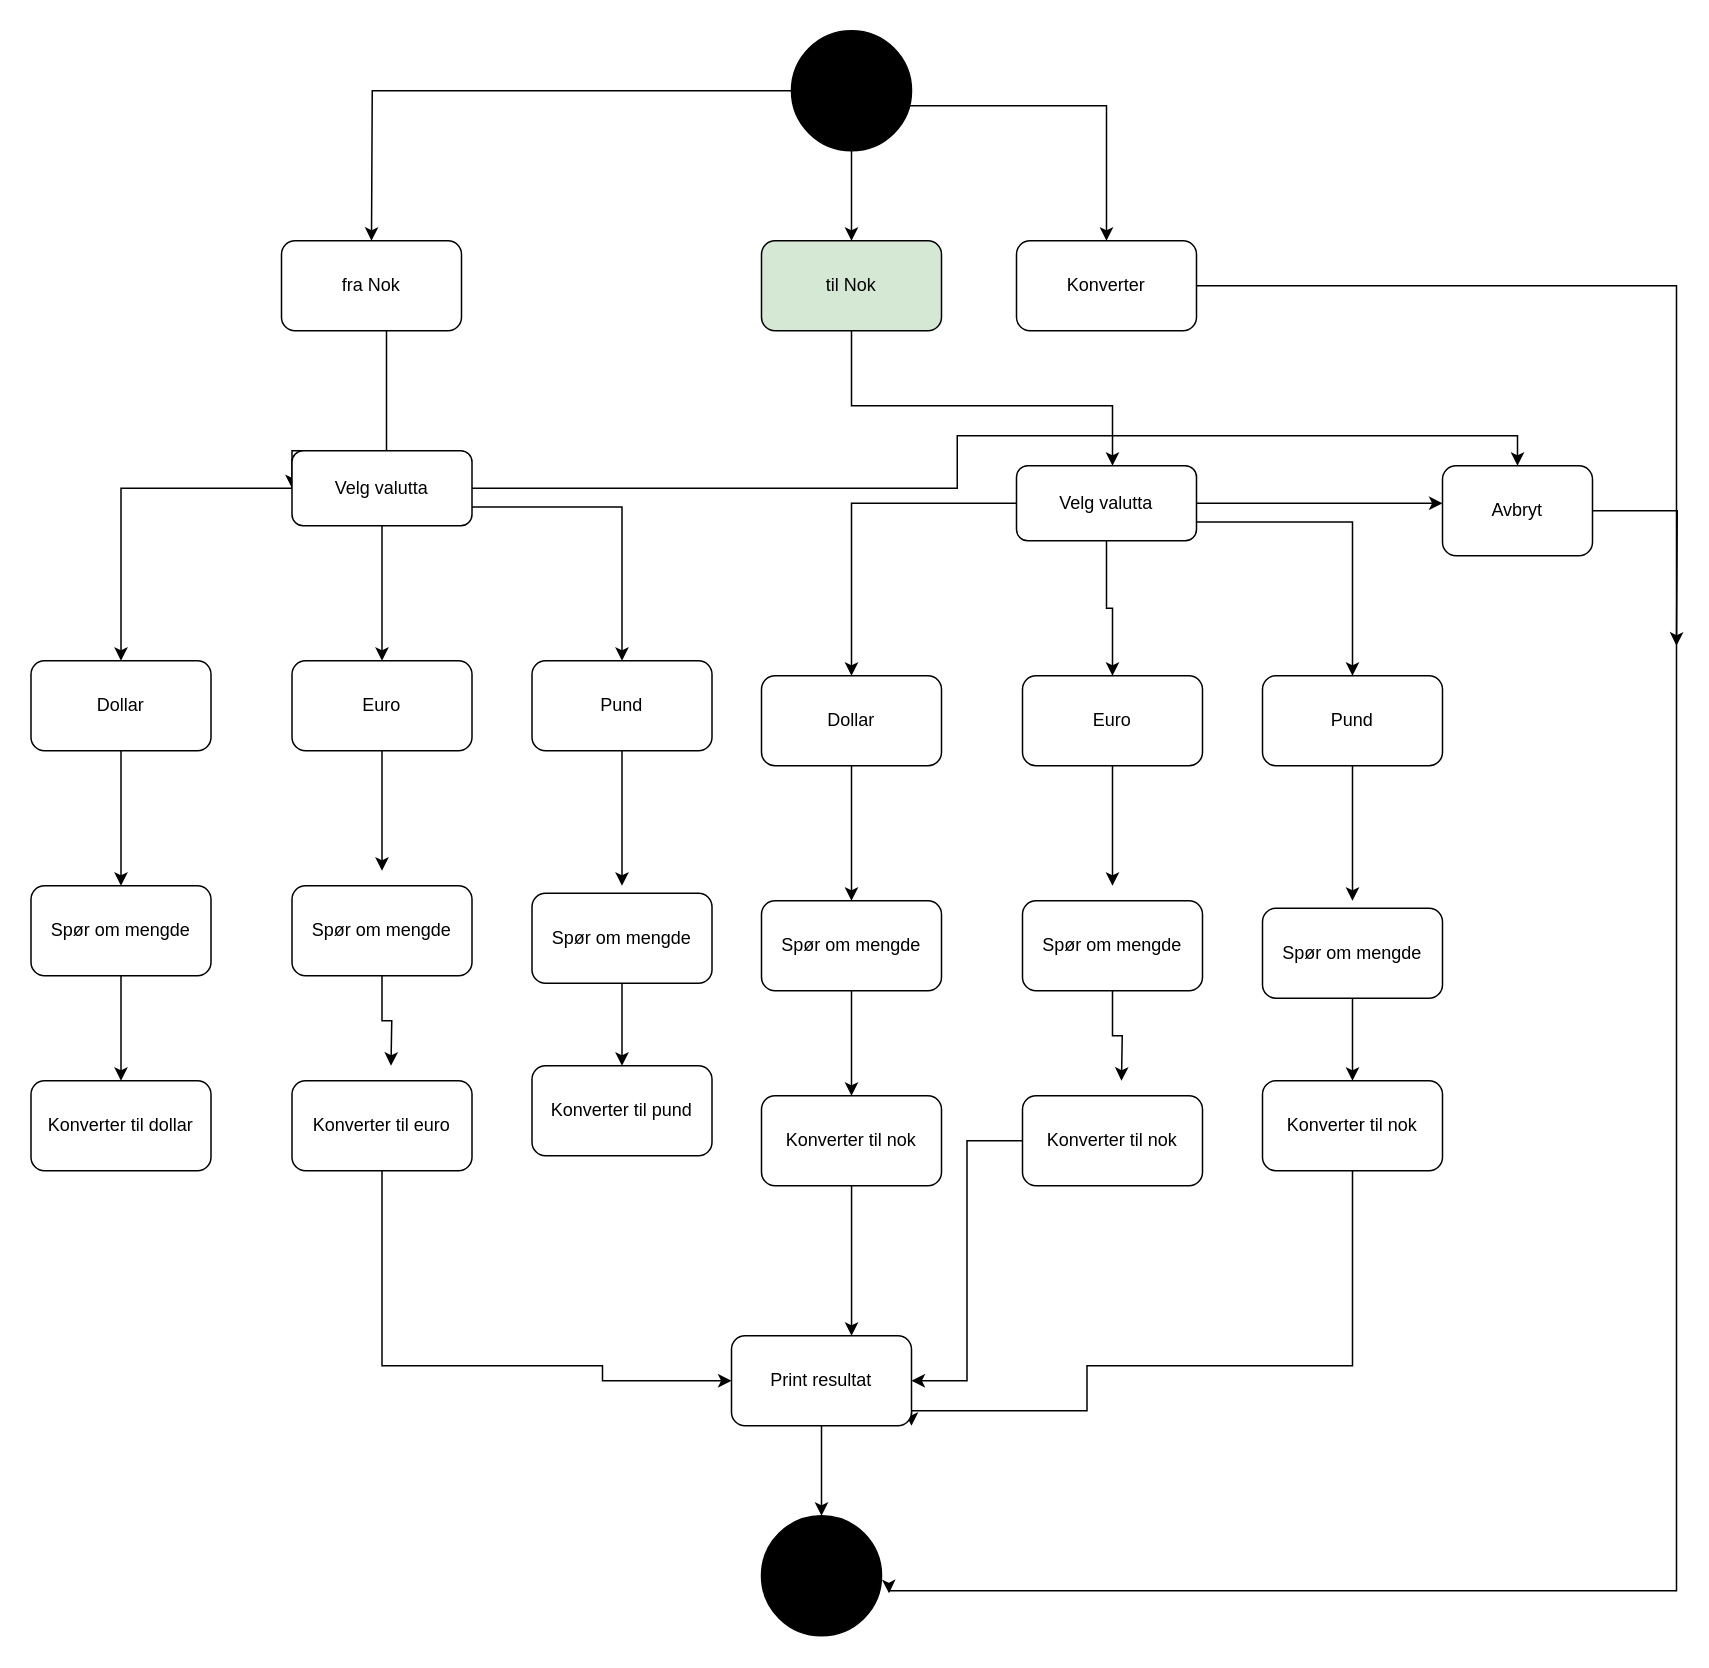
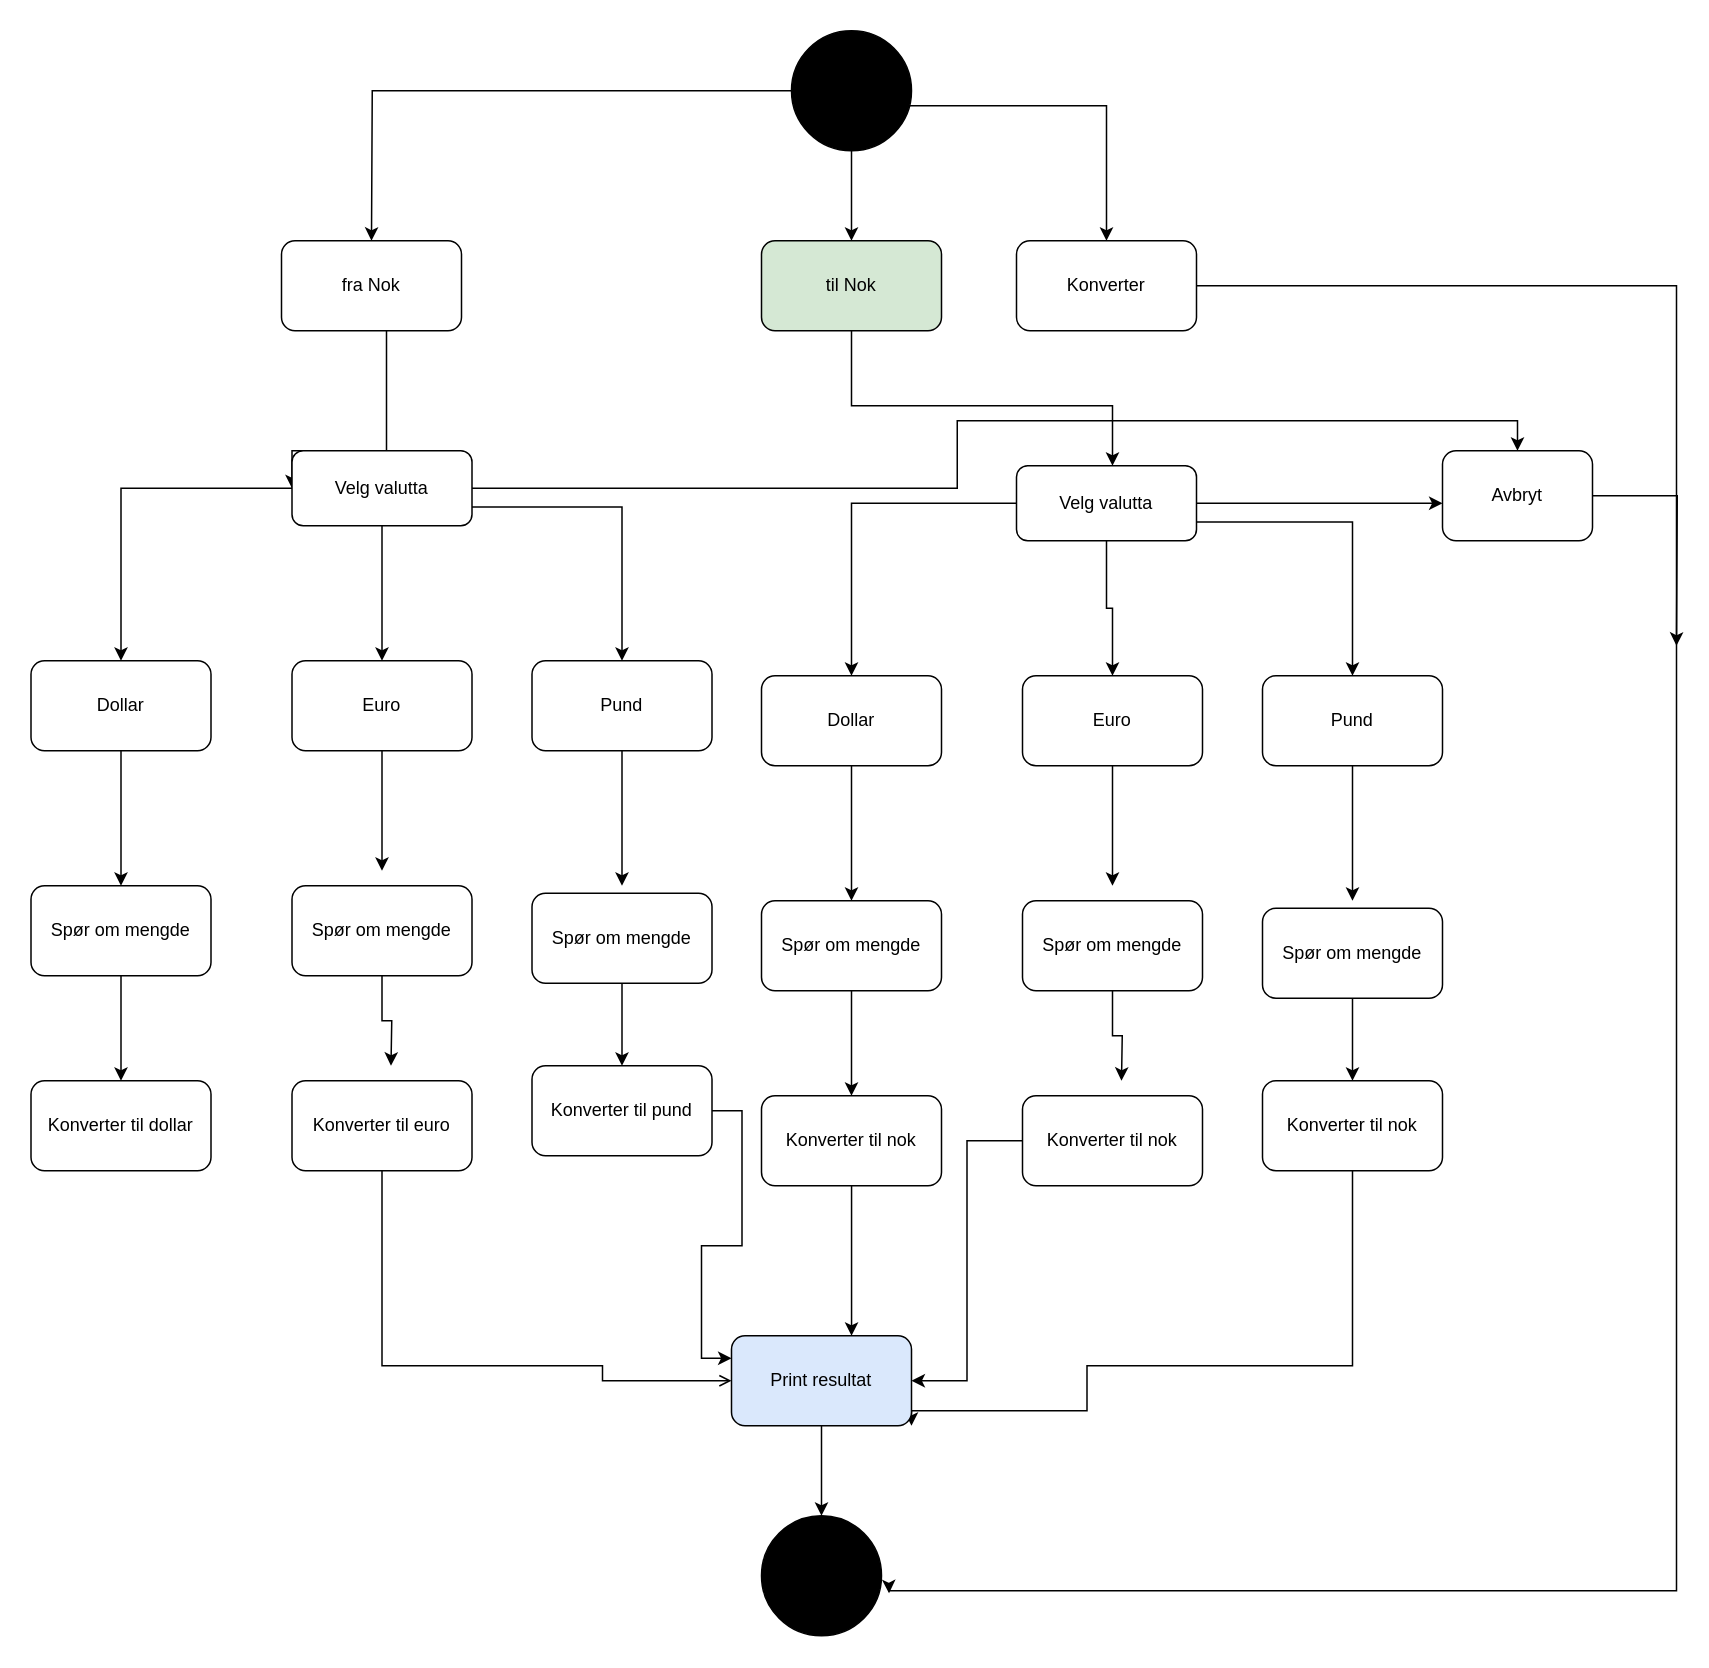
node "Avbryt": moved (1517, 511) -> (1517, 496)
edge "Konverter til pund" -> "Print resultat": added
edge "Konverter til euro" -> "Print resultat": arrowhead classic -> open
node "Print resultat": fillcolor #ffffff -> #dae8fc
